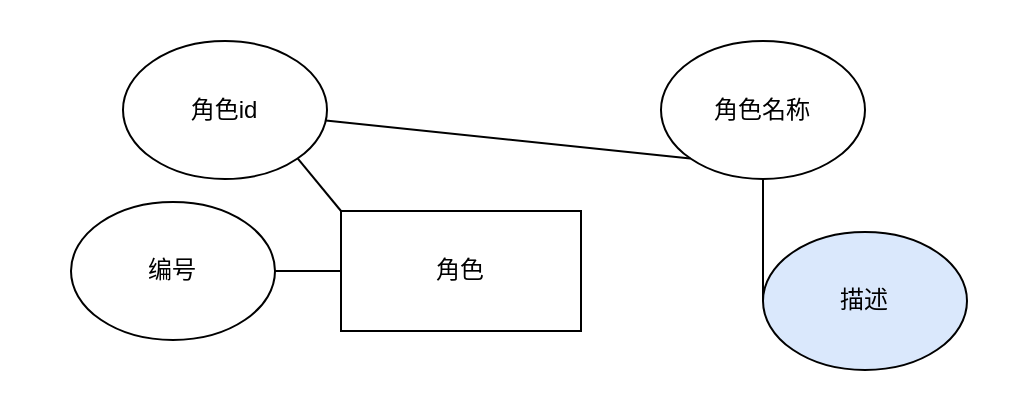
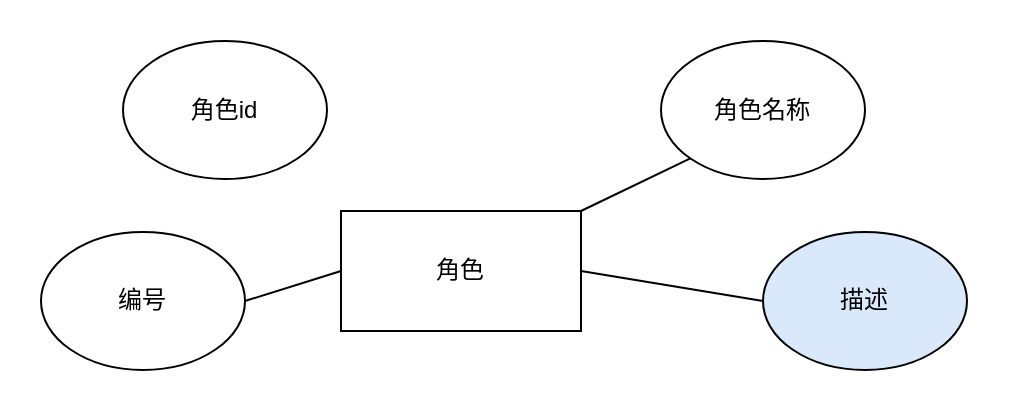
edge "角色id" -- "角色名称": now "角色" -- "角色名称"
edge "角色id" -- "角色": removed
edge "角色名称" -- "描述": now "角色" -- "描述"
node "编号": moved (173, 271) -> (143, 301)
